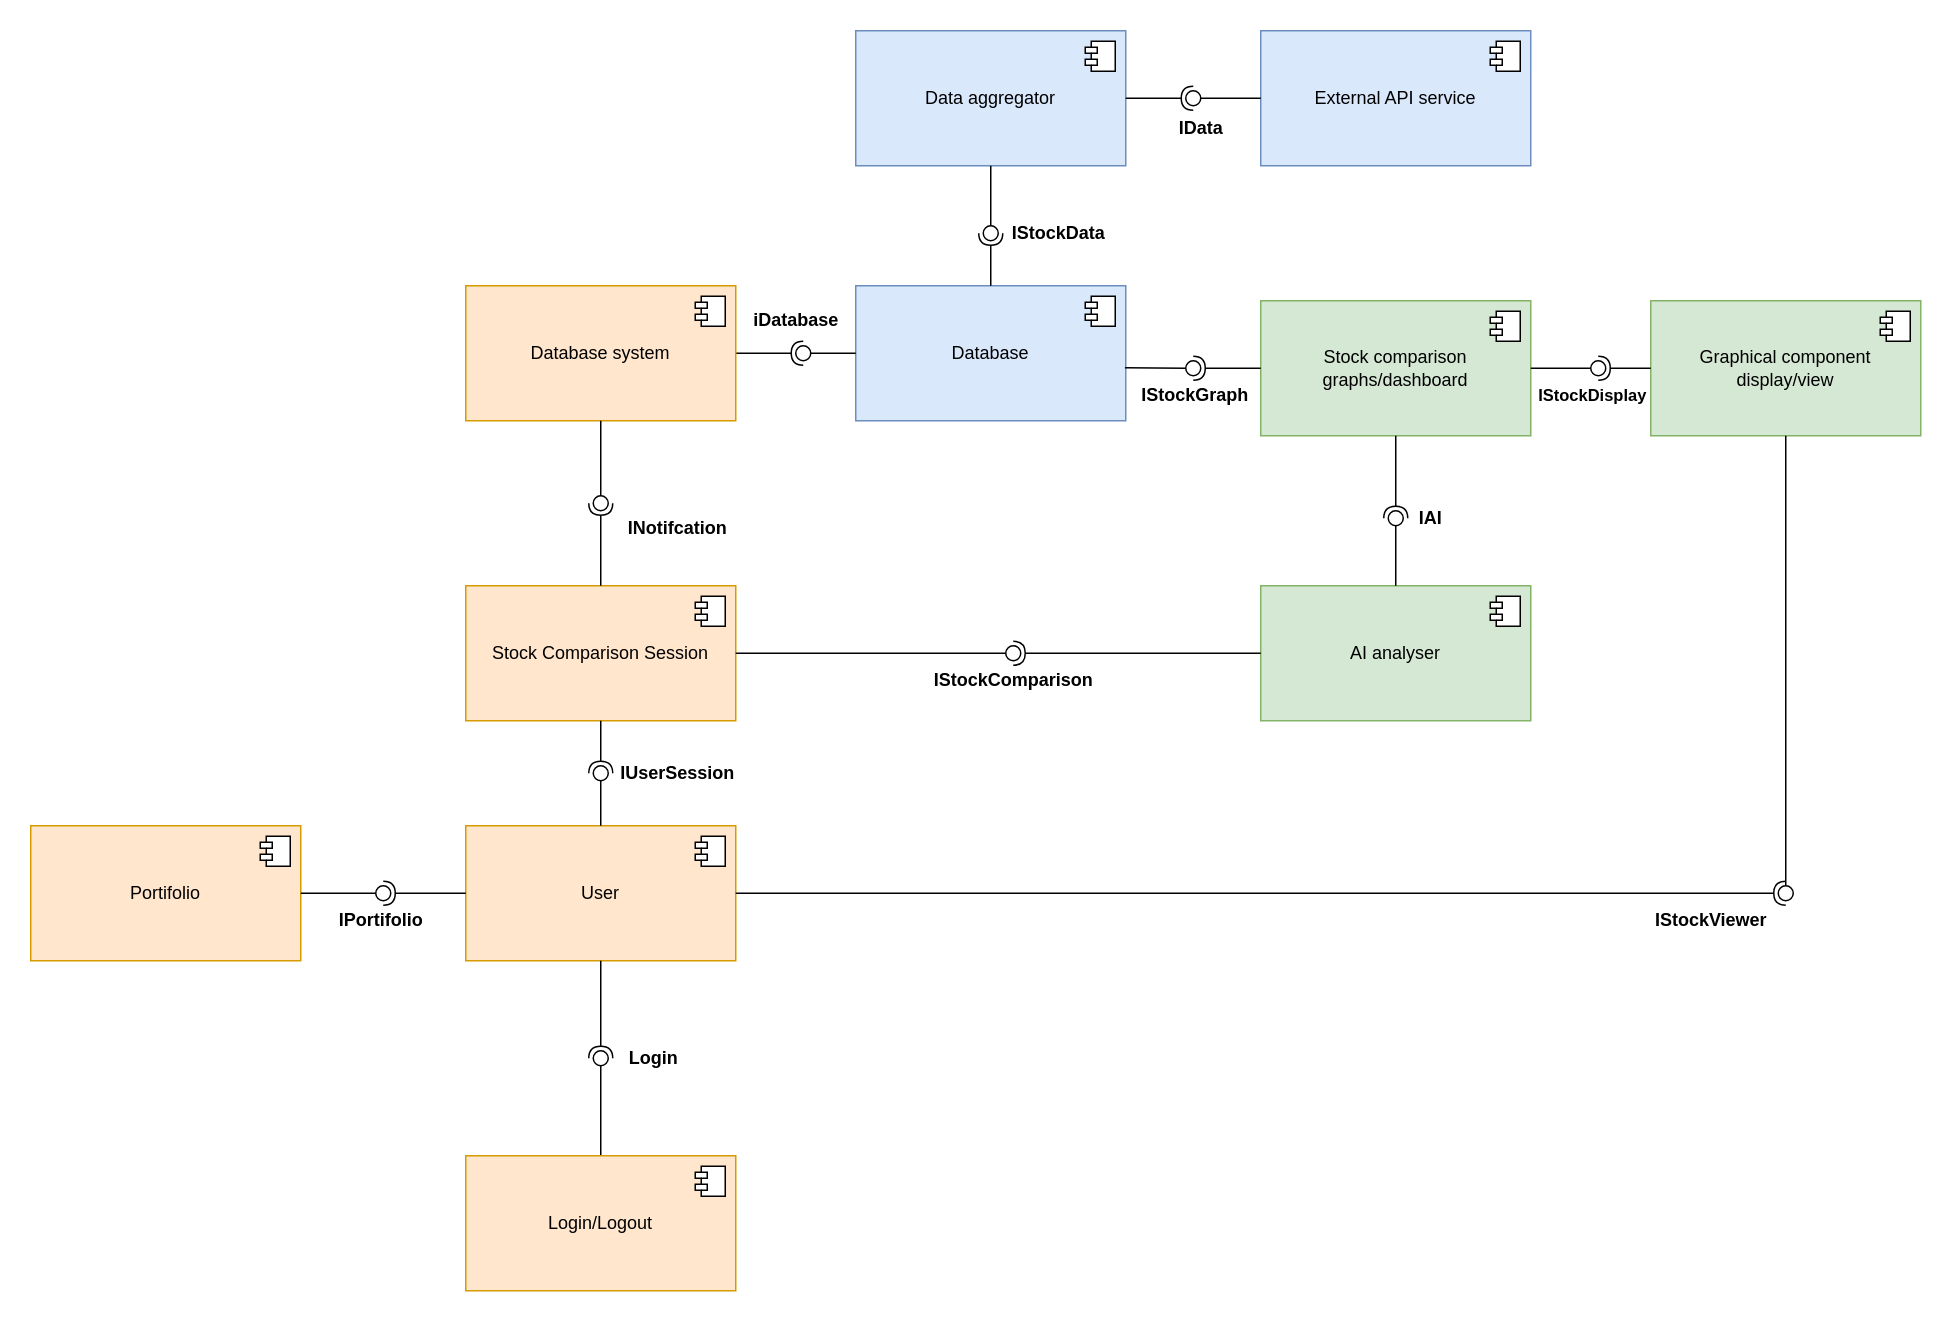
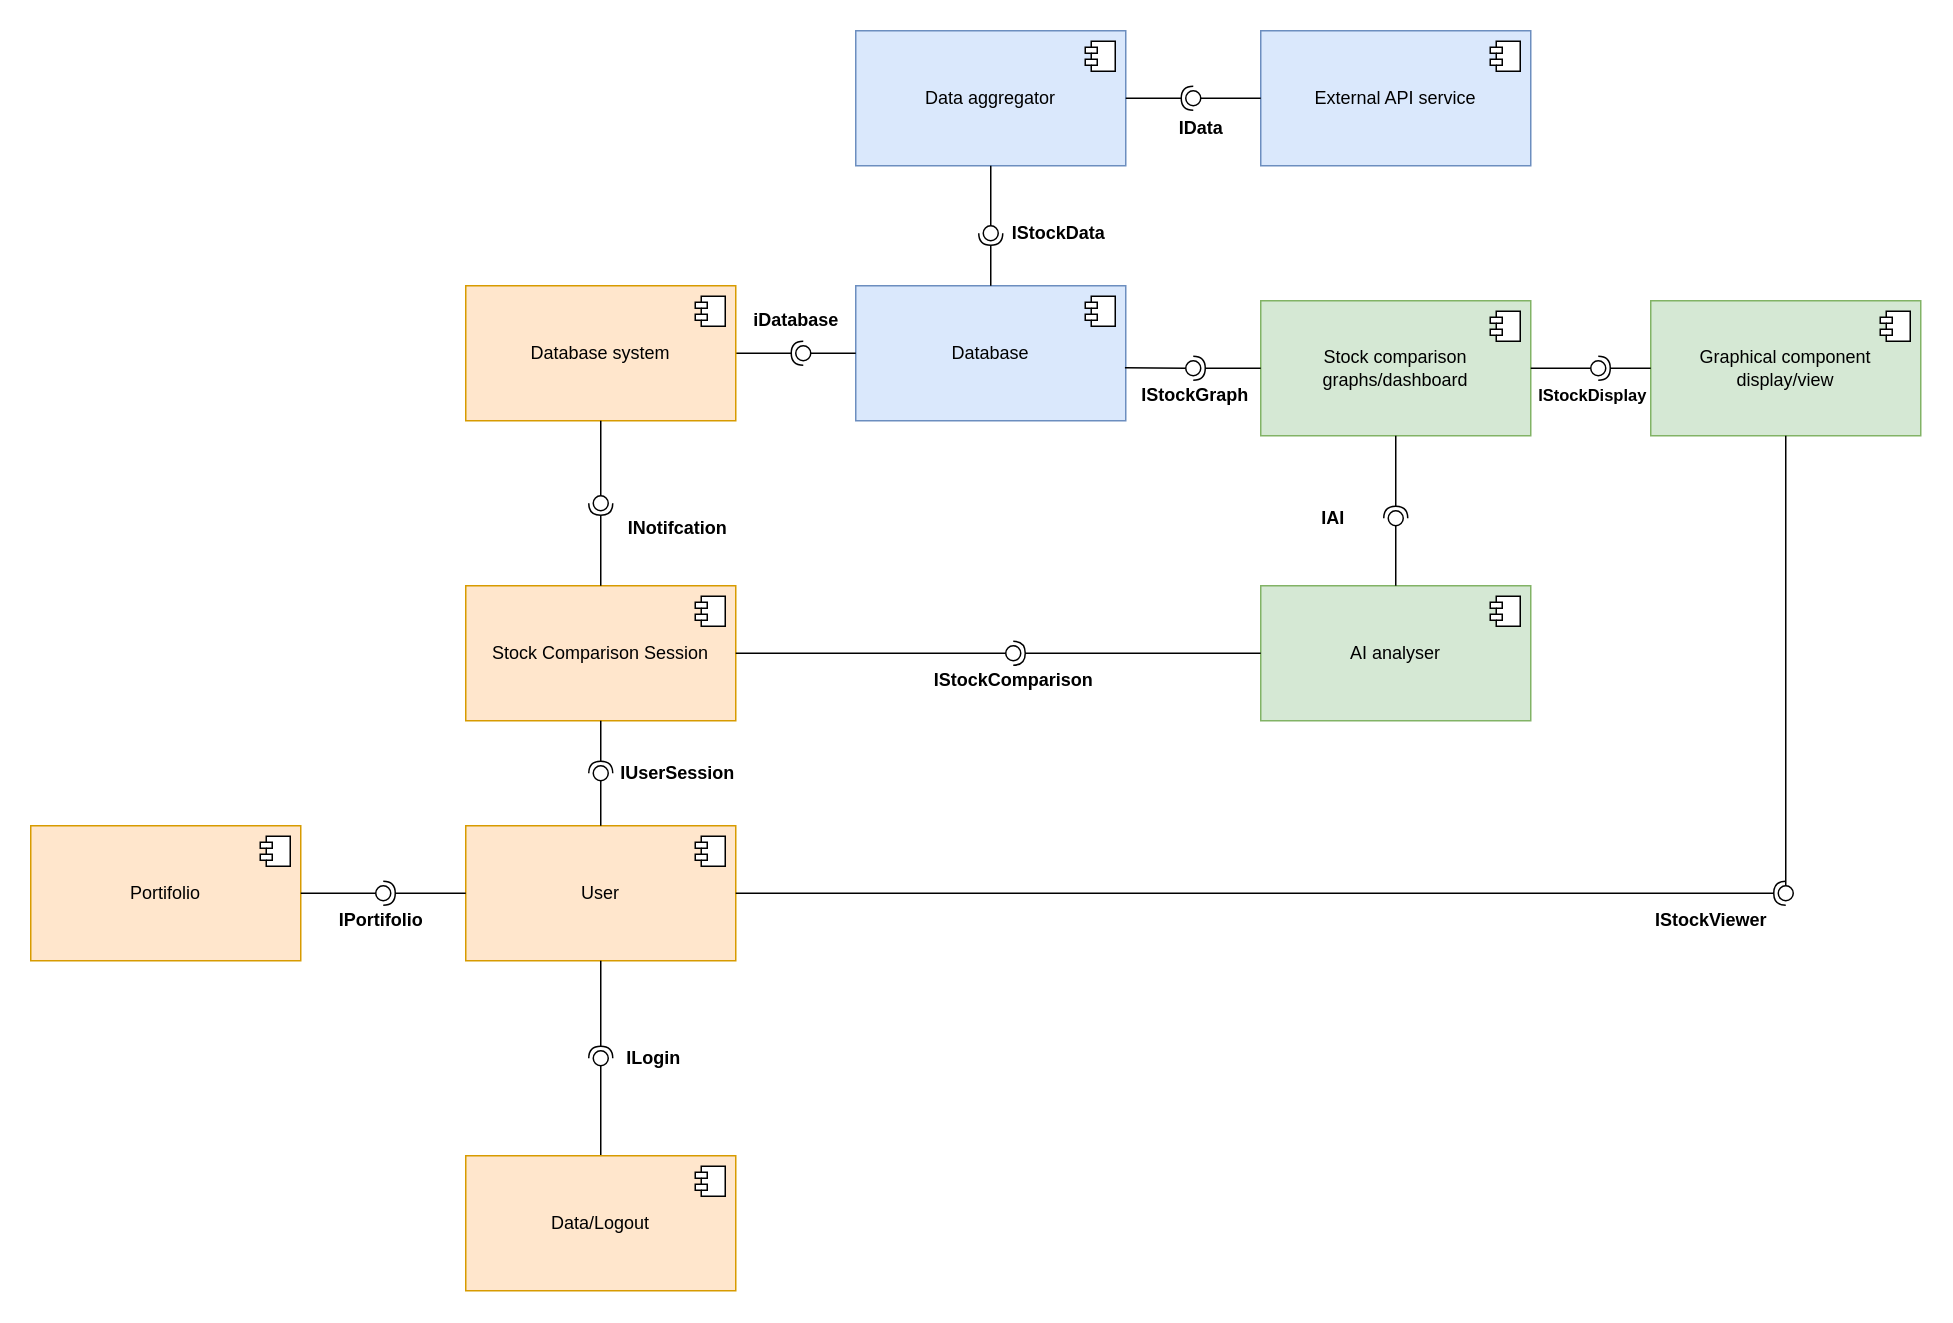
node "IAI": moved (1430, 518) -> (1332, 518)
node "Login": label "Login" -> "ILogin"
node "Login/Logout": label "Login/Logout" -> "Data/Logout"
